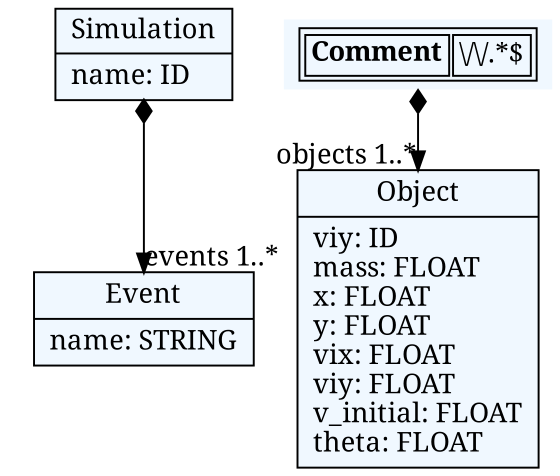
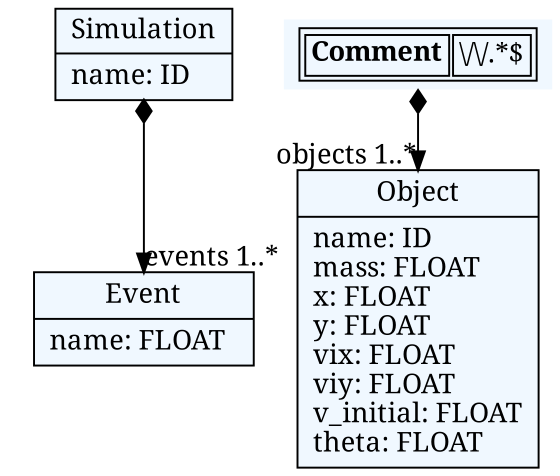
node "Object": text "viy: ID" -> "name: ID"
node "Event": text "name: STRING" -> "name: FLOAT"
